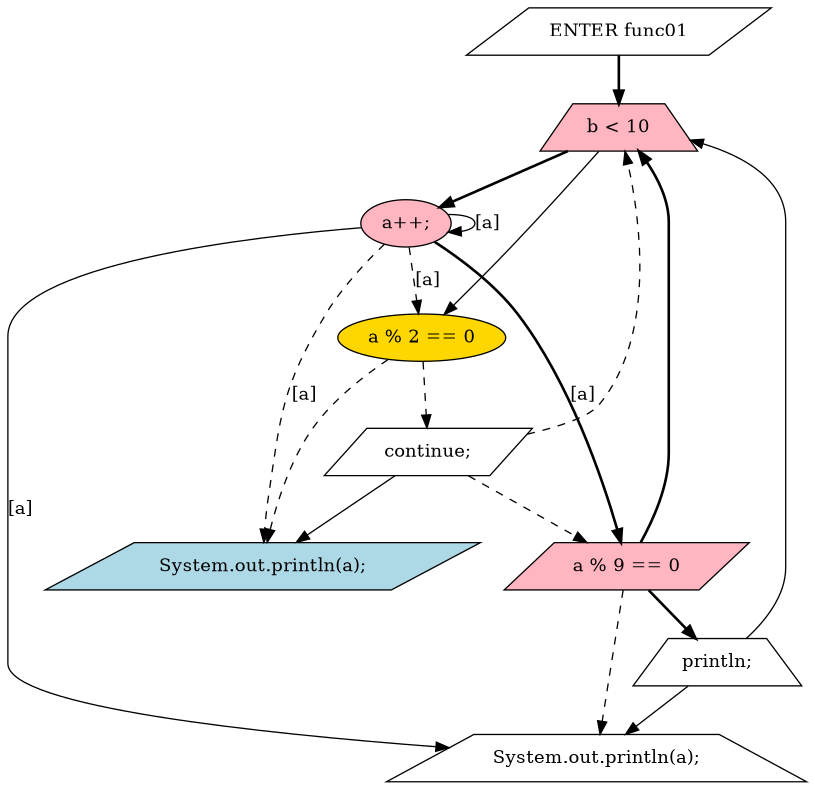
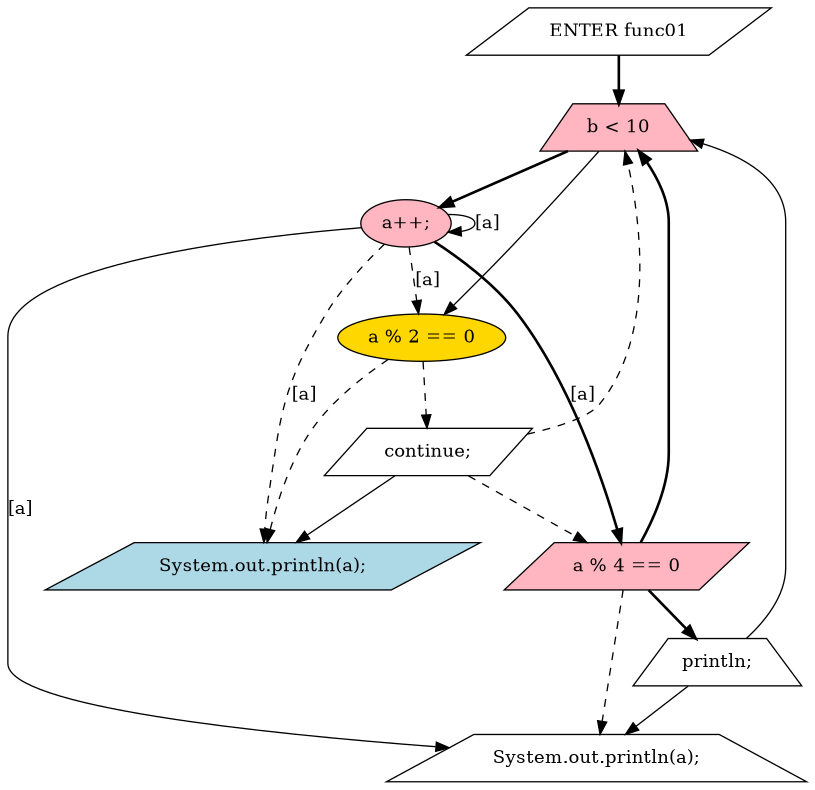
node "a % 9 == 0": label "a % 9 == 0" -> "a % 4 == 0"
